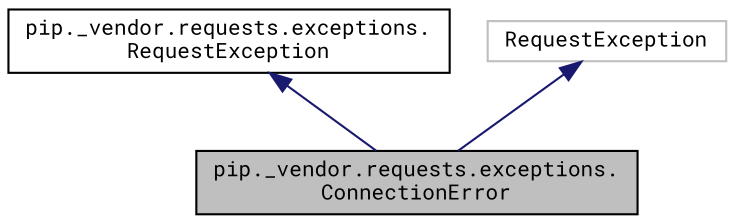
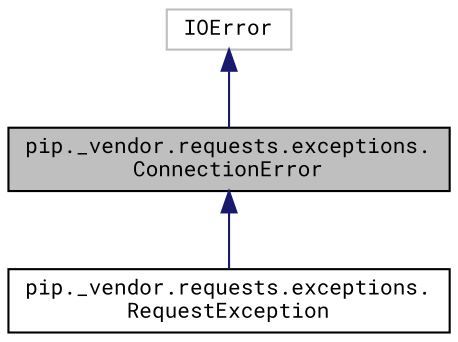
node "RequestException": label "RequestException" -> "IOError"
edge "pip._vendor.requests.exceptions. ConnectionError" -> "pip._vendor.requests.exceptions. RequestException": reversed
